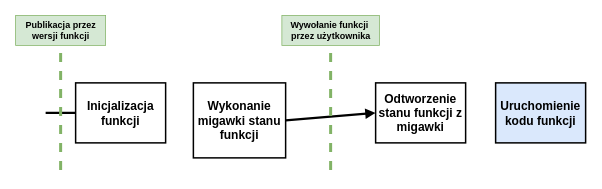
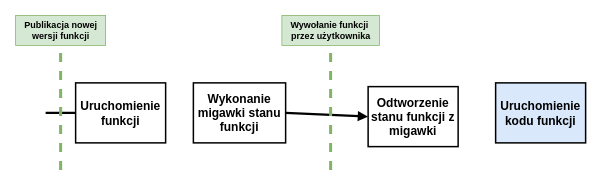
node "Publikacja przez wersji funkcji": label "Publikacja przez wersji funkcji" -> "Publikacja nowej wersji funkcji"
node "Inicjalizacja funkcji": label "Inicjalizacja funkcji" -> "Uruchomienie funkcji"
node "Odtworzenie stanu funkcji z migawki": moved (420, 113) -> (413, 117)
node "Wykonanie migawki stanu funkcji": size 92x75 -> 92x60
